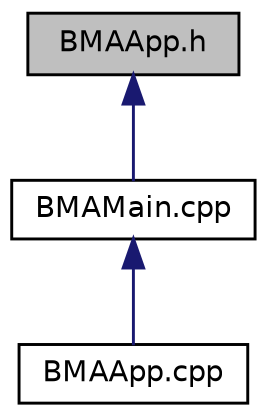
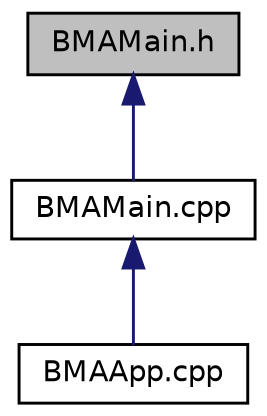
node "BMAApp.h": label "BMAApp.h" -> "BMAMain.h"
